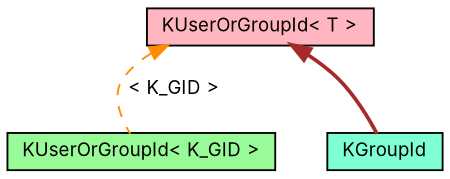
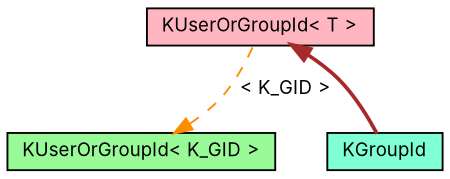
edge "KUserOrGroupId< K_GID >" -> "KUserOrGroupId< T >": reversed
